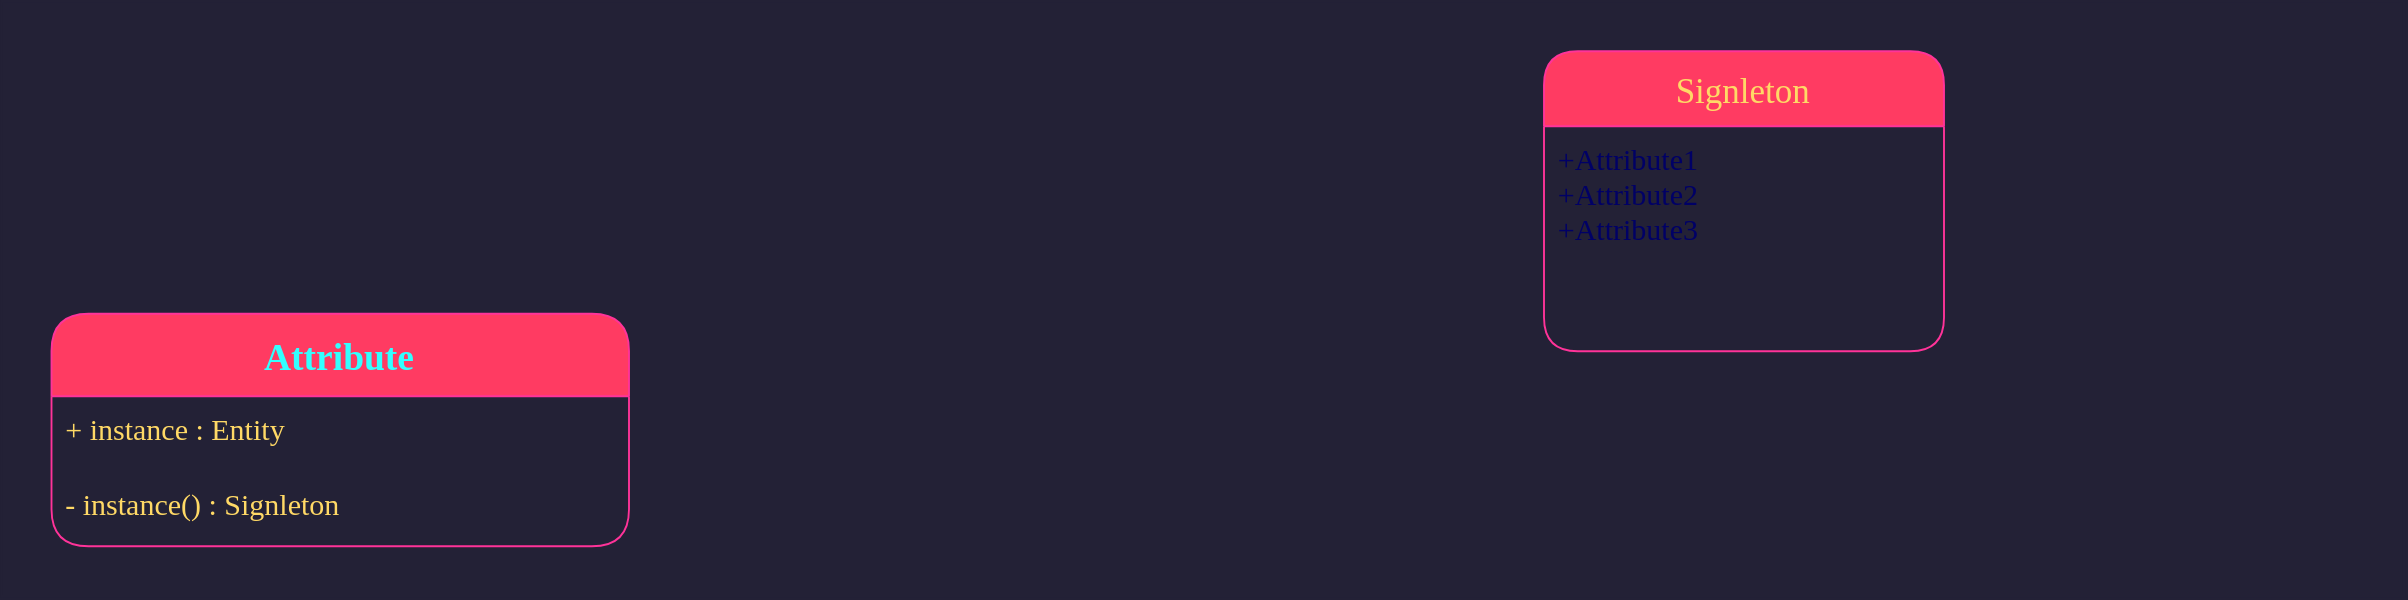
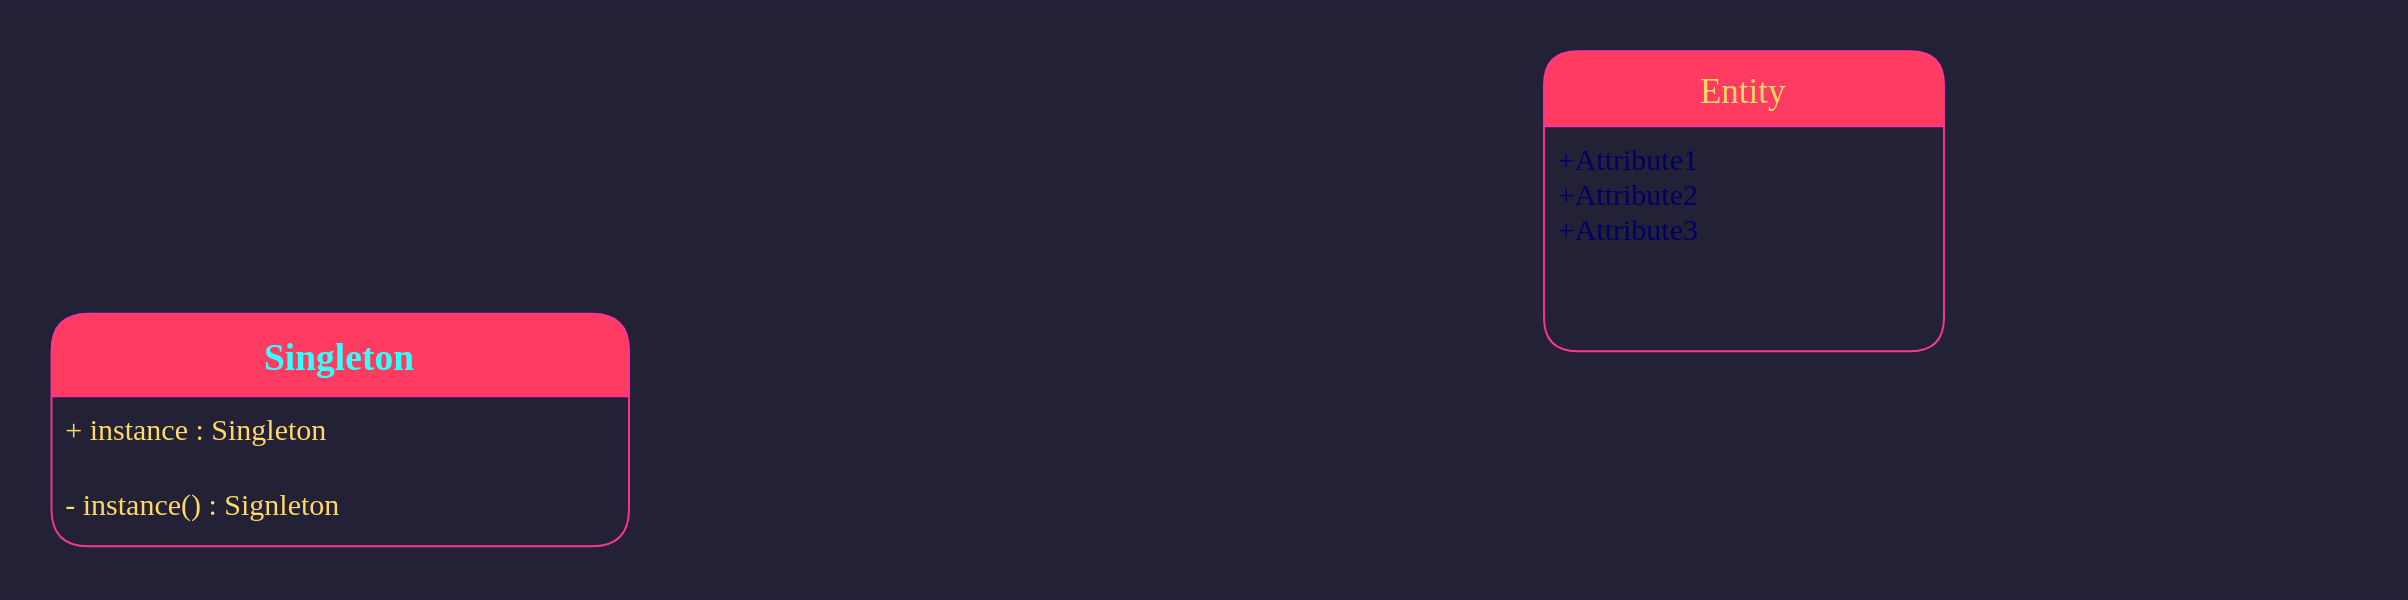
node "Signleton": label "Signleton" -> "Entity"
node "Attribute": label "Attribute" -> "Singleton"
node "+ instance : Entity": label "+ instance : Entity" -> "+ instance : Singleton"
